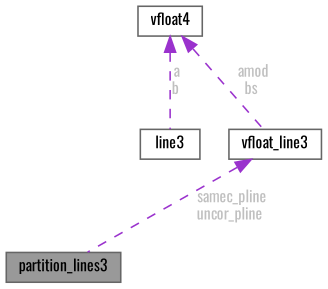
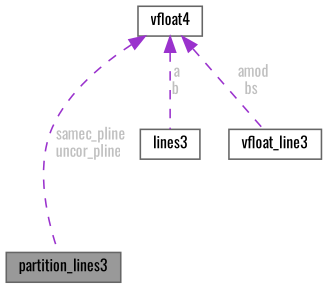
node "line3": label "line3" -> "lines3"
edge "partition_lines3" -> "vfloat_line3": now "partition_lines3" -> "vfloat4"
